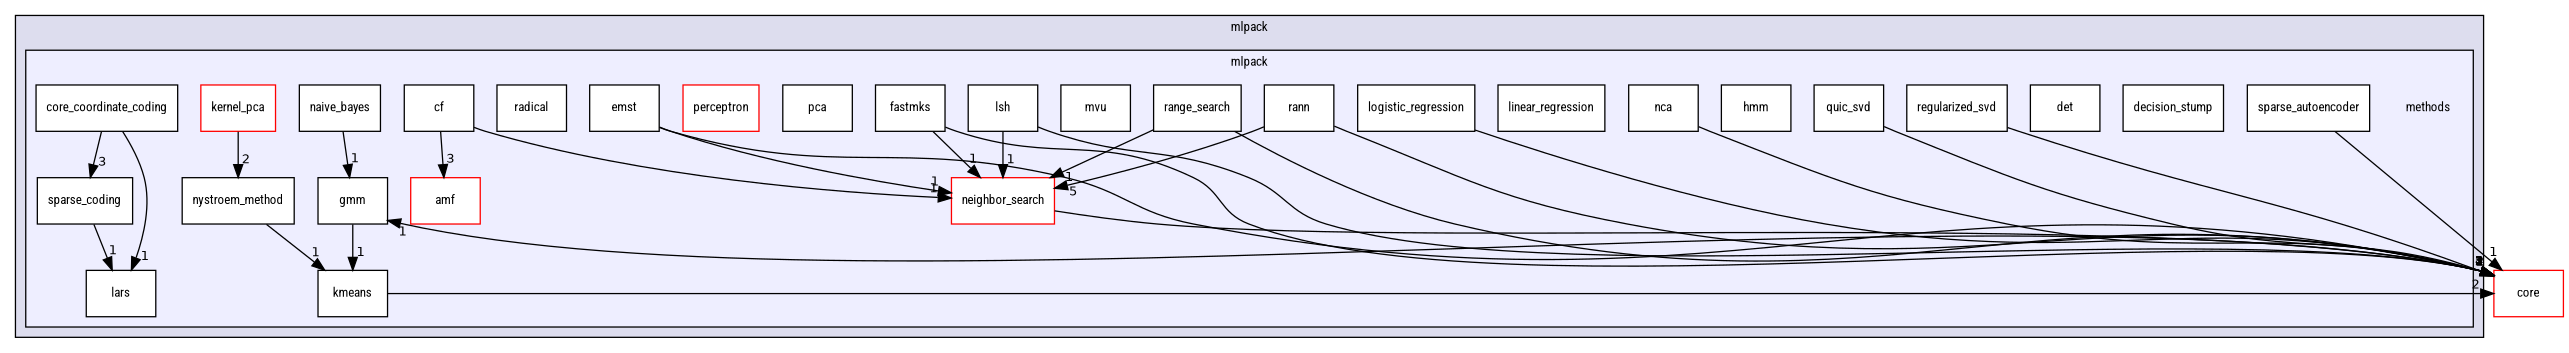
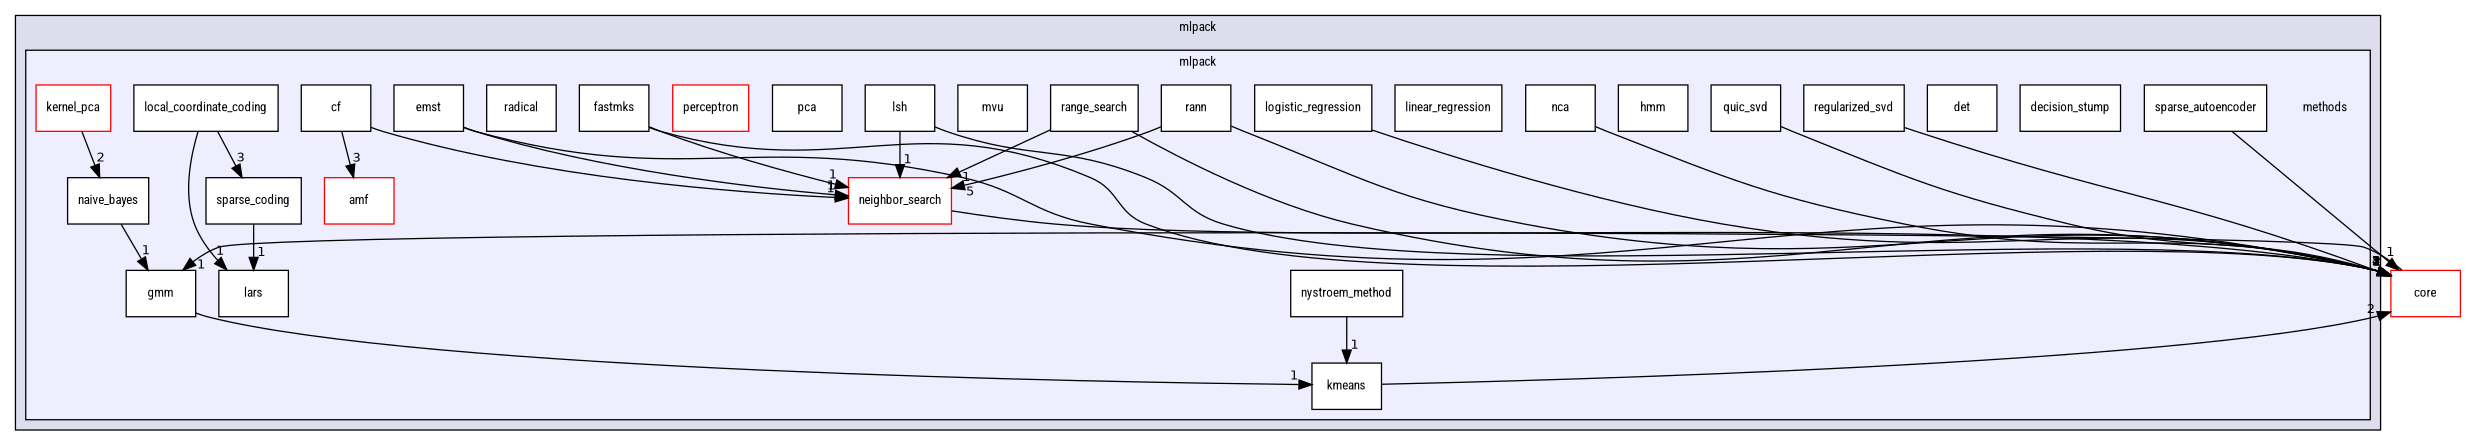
node "core_coordinate_coding": label "core_coordinate_coding" -> "local_coordinate_coding"
edge "kernel_pca" -> "nystroem_method": now "kernel_pca" -> "naive_bayes"
